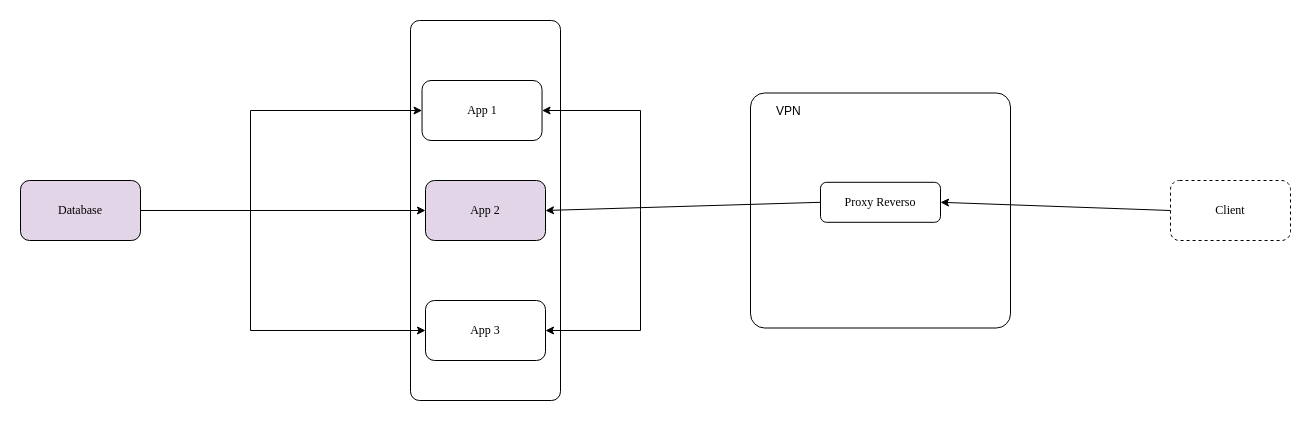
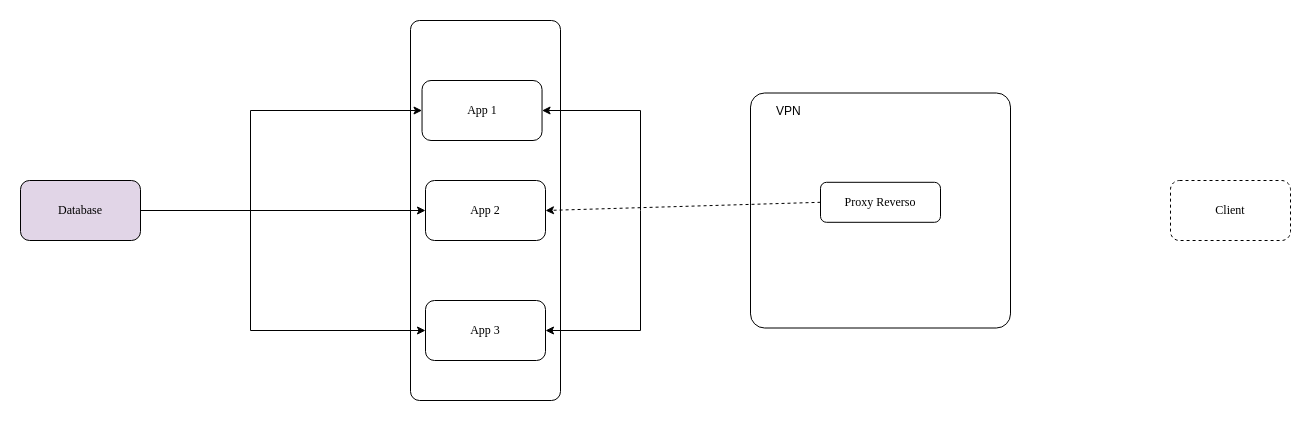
edge "Proxy Reverso" -> "App 2": style solid -> dashed
edge "Client" -> "Proxy Reverso": removed
node "App 2": fillcolor #e1d5e7 -> #ffffff
